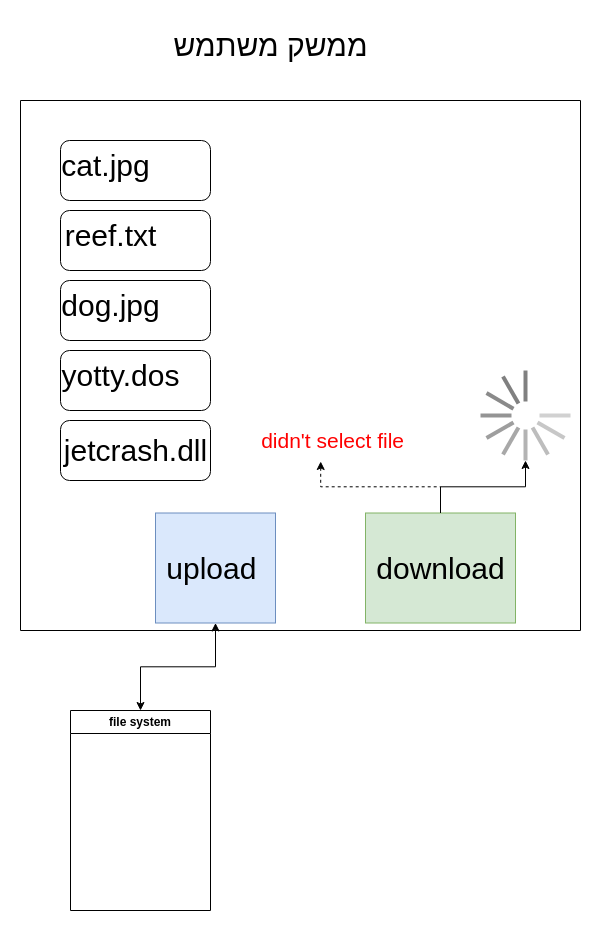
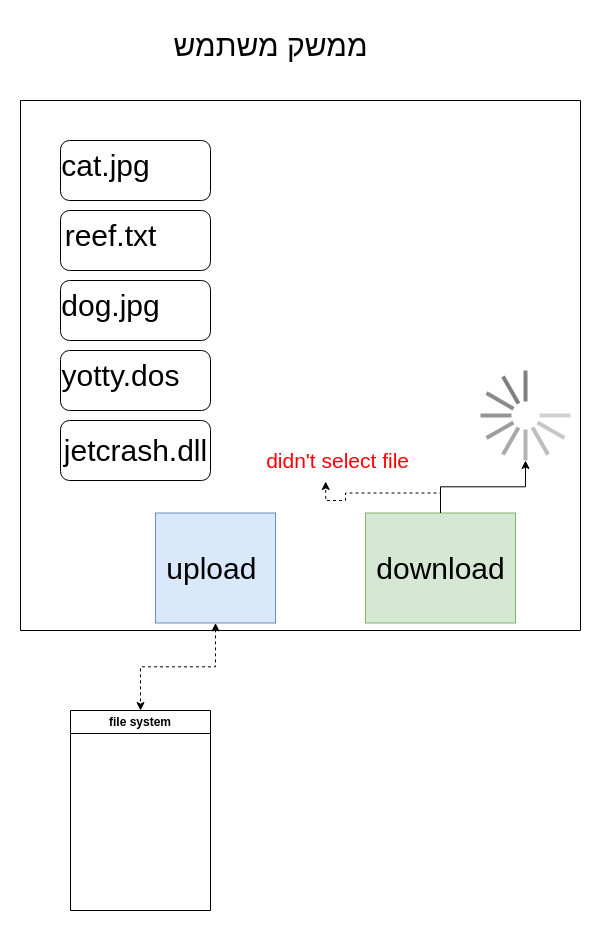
node "didn't select file": moved (336, 441) -> (341, 461)
edge "upload" -- "file system": style solid -> dashed
